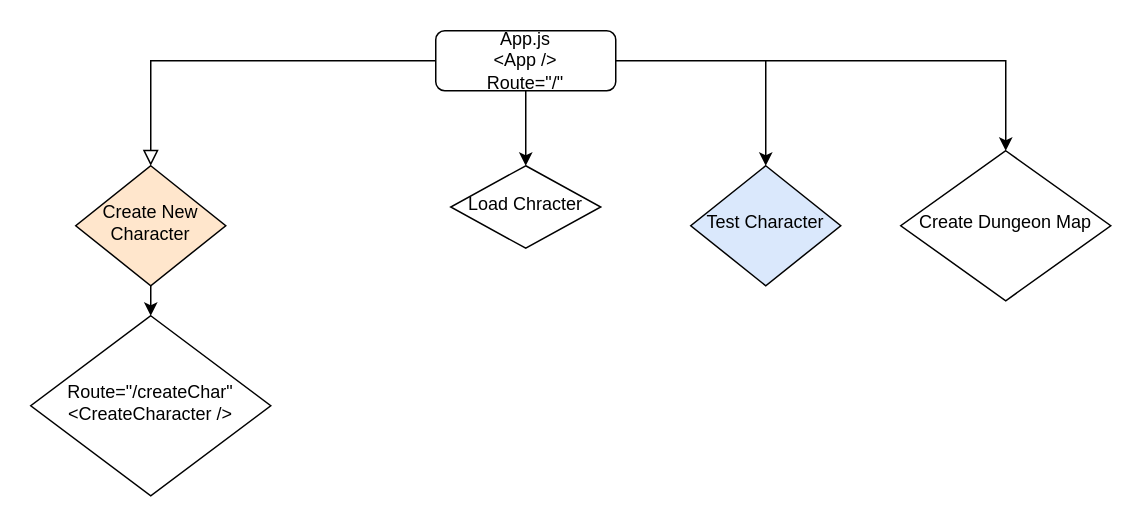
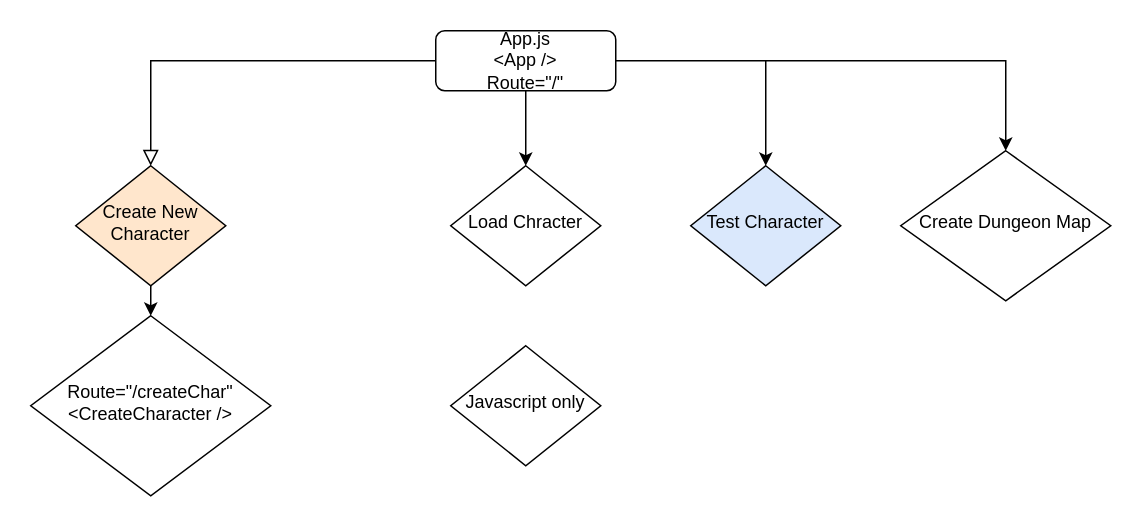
node "Load Chracter": size 150x83 -> 150x120
node "Javascript only": added
